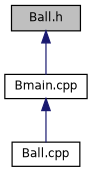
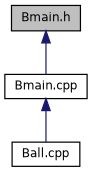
node "Ball.h": label "Ball.h" -> "Bmain.h"
